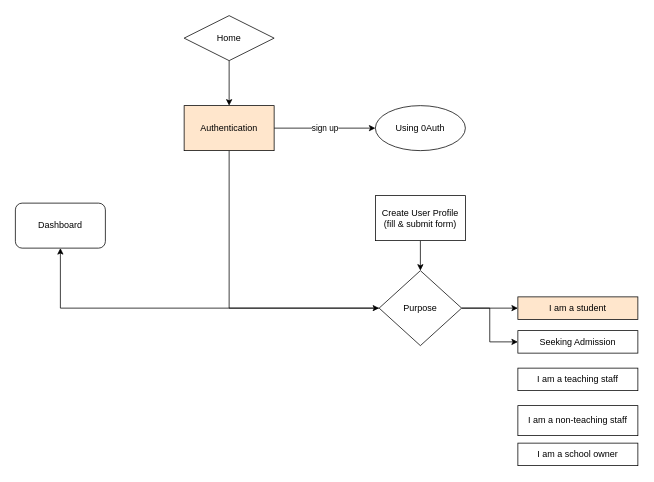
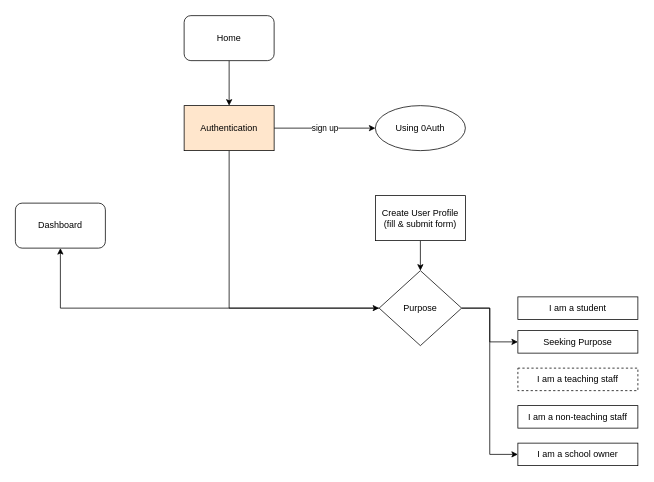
node "Home": shape diamond -> rounded rectangle
edge "Purpose" -> "I am a student": removed
node "I am a student": fillcolor #ffe6cc -> #ffffff
node "Seeking Admission": label "Seeking Admission" -> "Seeking Purpose"
node "I am a teaching staff": style solid -> dashed
edge "Purpose" -> "I am a school owner": added
node "I am a non-teaching staff": size 120x30 -> 120x23
